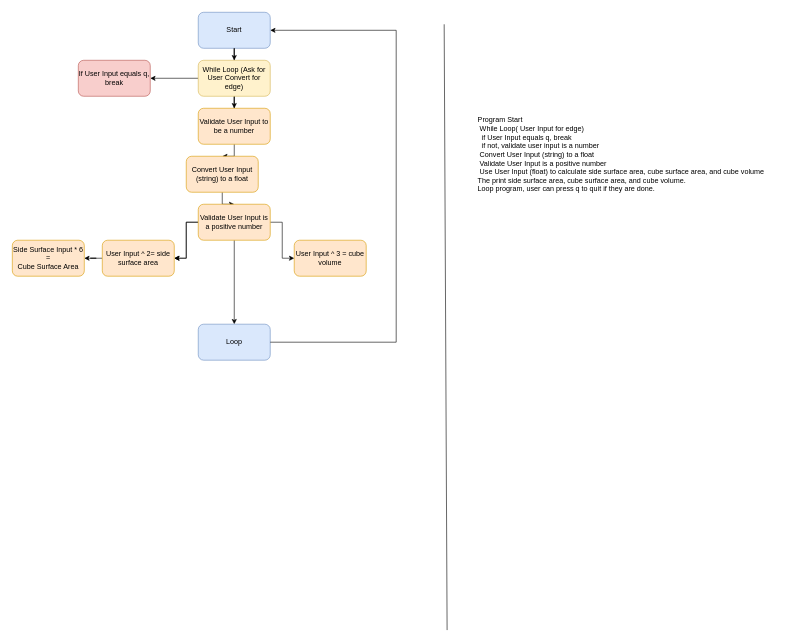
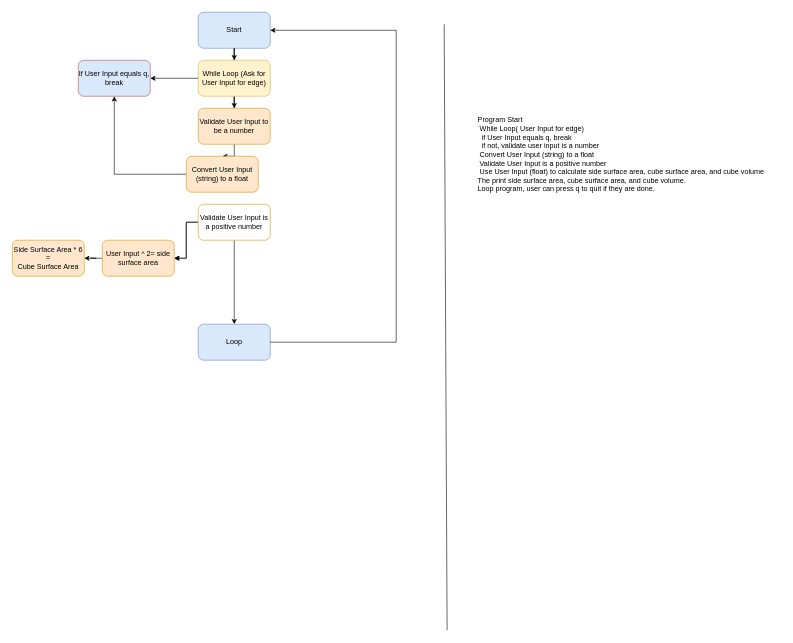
node "If User Input equals q, break": fillcolor #f8cecc -> #dae8fc
node "While Loop (Ask for User Convert for edge)": label "While Loop (Ask for User Convert for edge)" -> "While Loop (Ask for User Input for edge)"
edge "Convert User Input (string) to a float" -> "Validate User Input is a positive number": now "Convert User Input (string) to a float" -> "If User Input equals q, break"
node "Validate User Input is a positive number": fillcolor #ffe6cc -> #ffffff
node "Side Surface Input * 6 = Cube Surface Area": label "Side Surface Input * 6 = Cube Surface Area" -> "Side Surface Area * 6 = Cube Surface Area"
edge "Validate User Input is a positive number" -> "User Input ^ 3 = cube volume": removed
node "User Input ^ 3 = cube volume": removed
